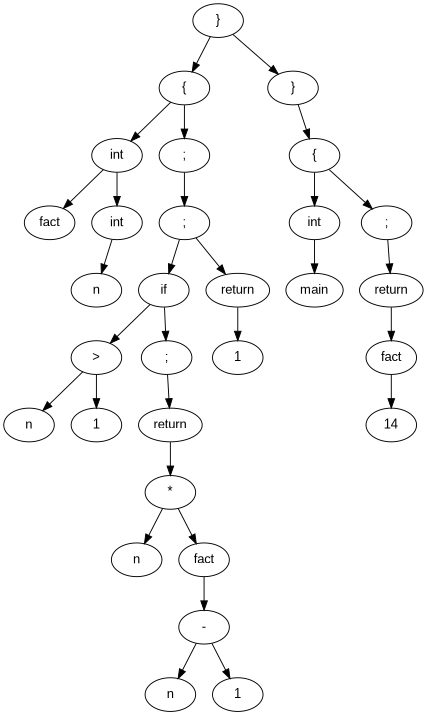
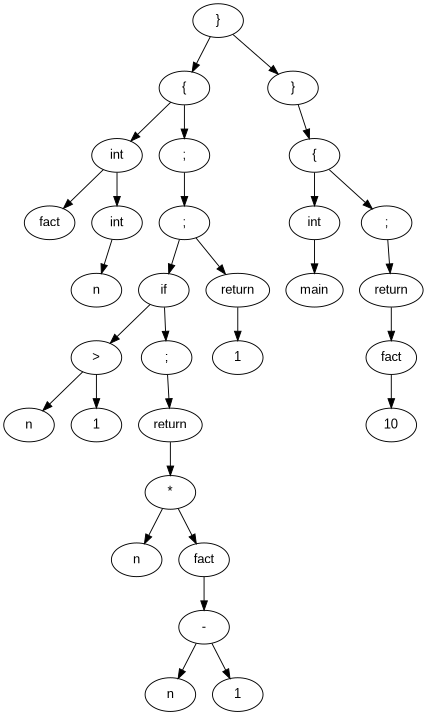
node "14": label "14" -> "10"
